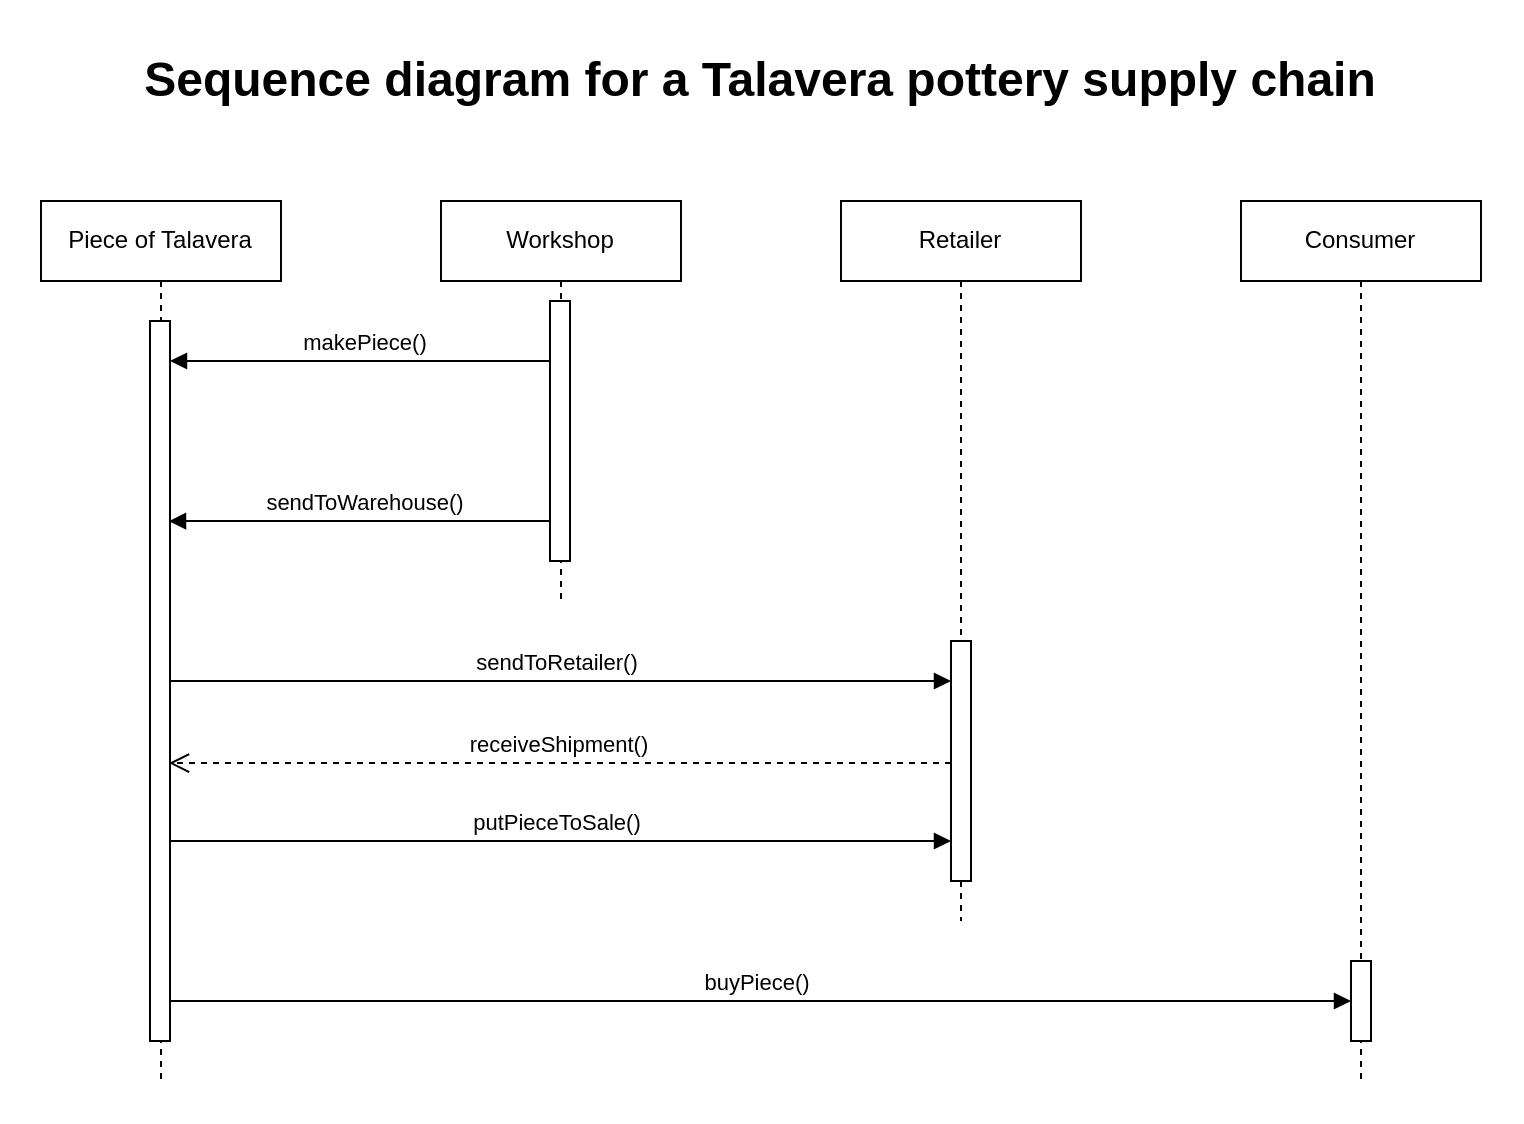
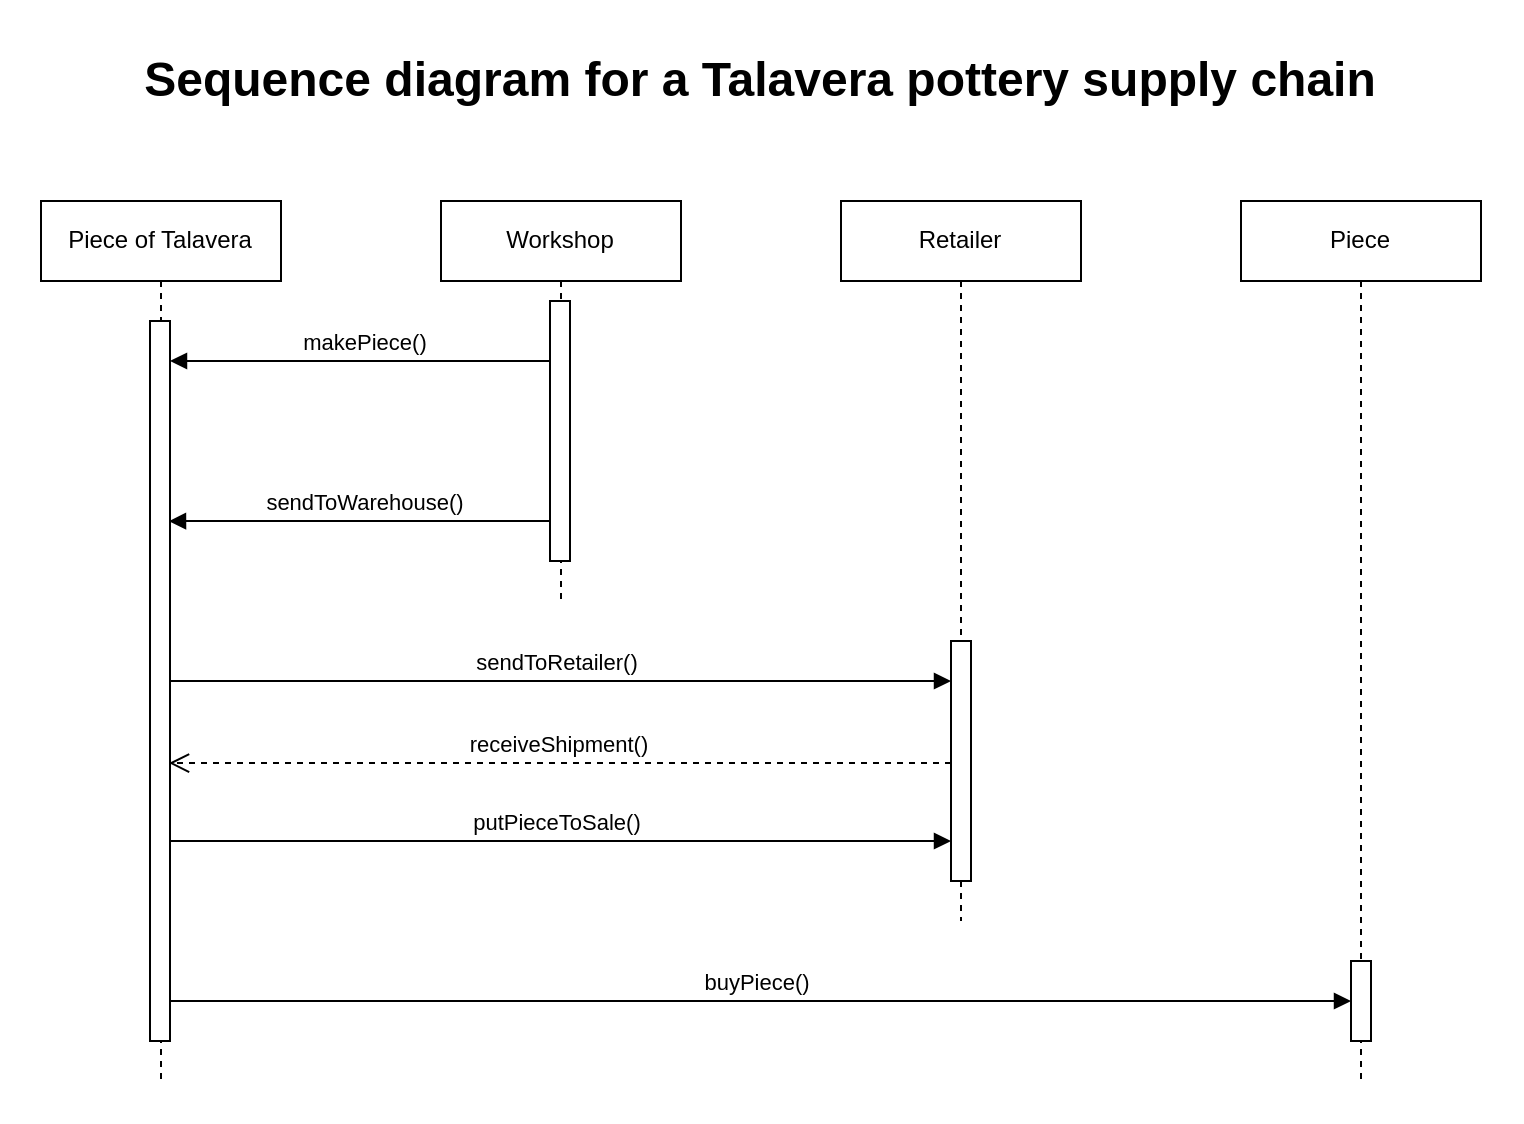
node "Consumer": label "Consumer" -> "Piece"
